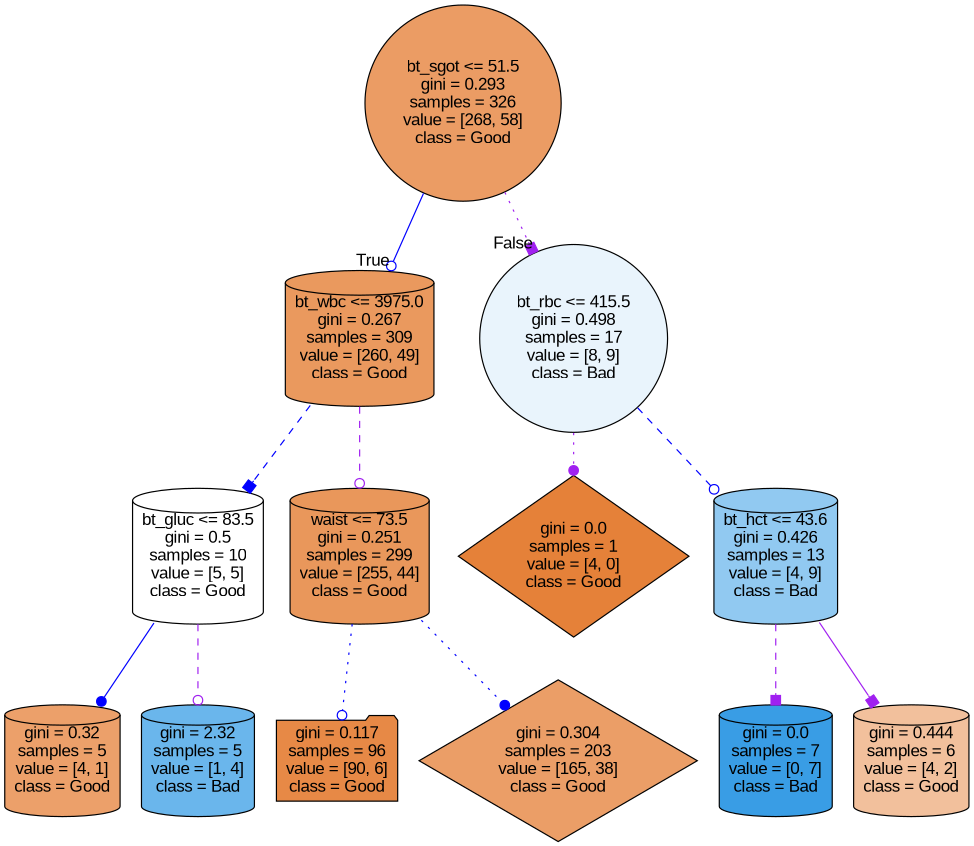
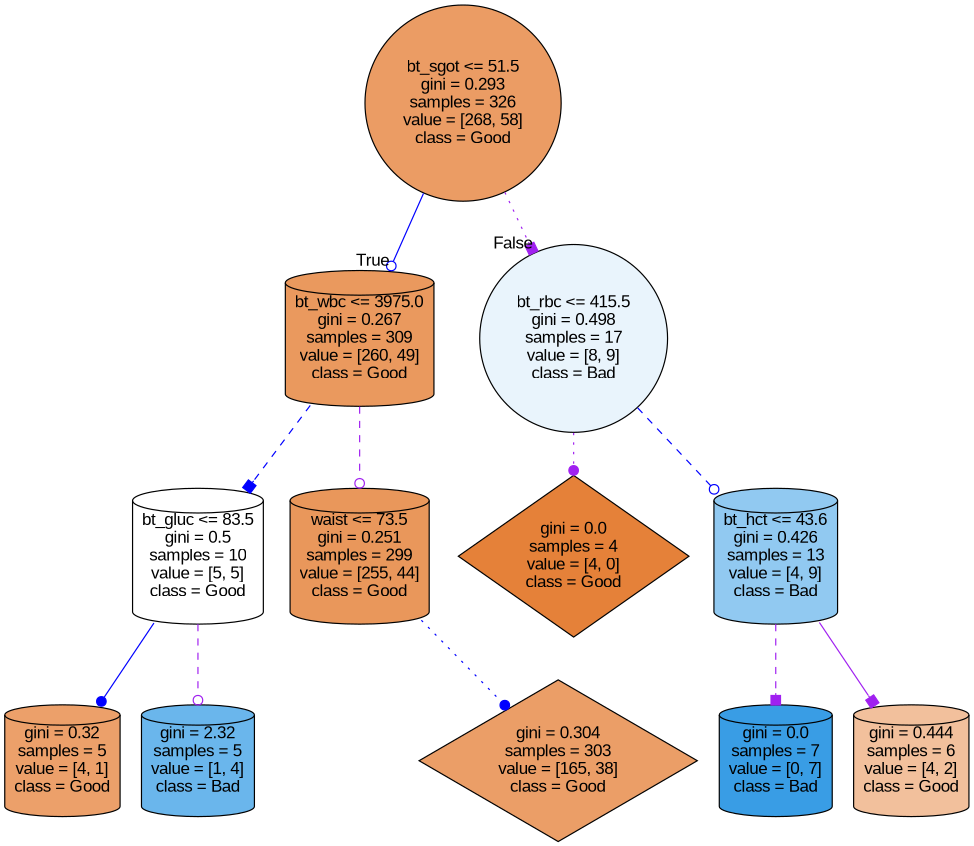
node "gini = 0.0 samples = 1 value = [4, 0] class = Good": label "gini = 0.0 samples = 1 value = [4, 0] class = Good" -> "gini = 0.0 samples = 4 value = [4, 0] class = Good"
node "gini = 0.117 samples = 96 value = [90, 6] class = Good": removed
node "gini = 0.304 samples = 203 value = [165, 38] class = Good": label "gini = 0.304 samples = 203 value = [165, 38] class = Good" -> "gini = 0.304 samples = 303 value = [165, 38] class = Good"
